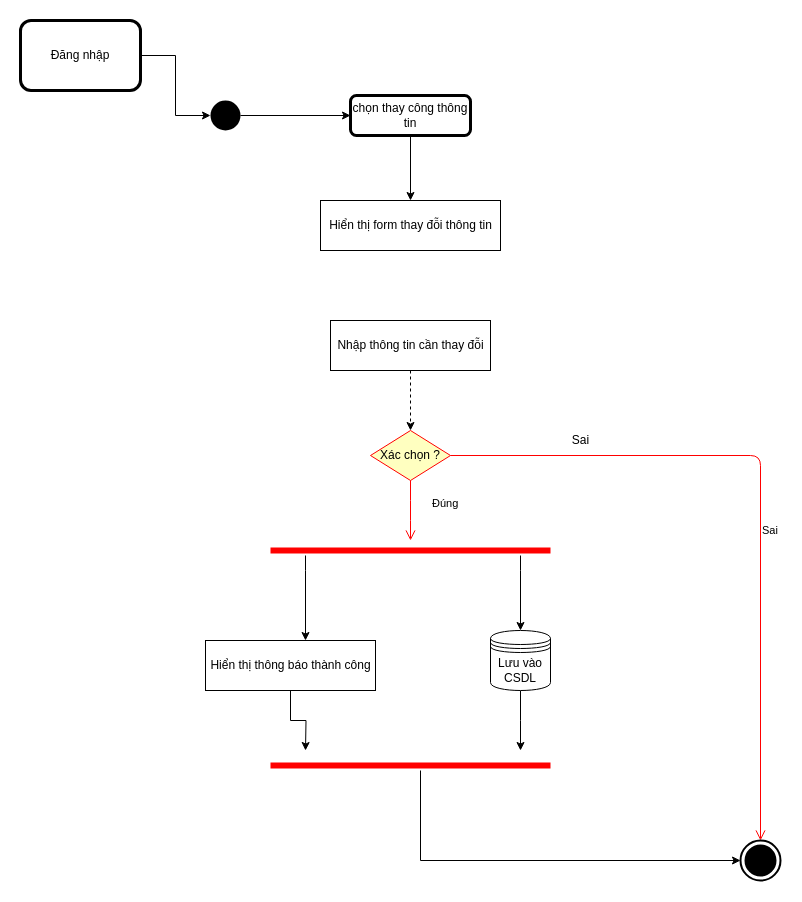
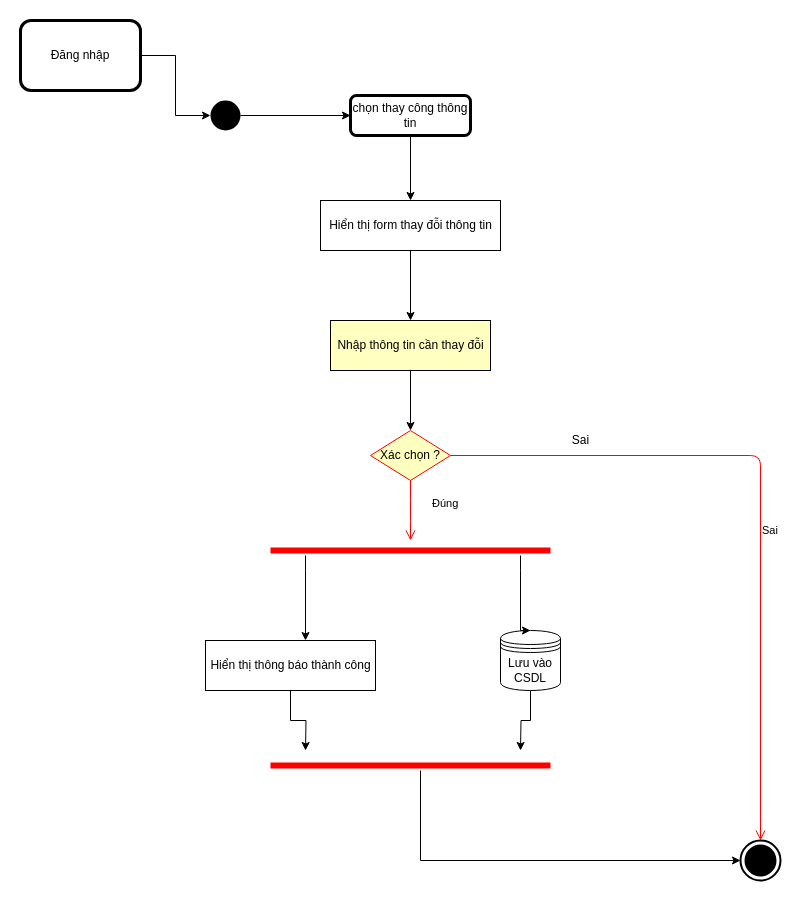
edge "Hiển thị form thay đỗi thông tin" -> "Nhập thông tin cần thay đỗi": added
node "Nhập thông tin cần thay đỗi": fillcolor #ffffff -> #ffffc0
edge "Nhập thông tin cần thay đỗi" -> "Xác chọn ?": style dashed -> solid
node "Lưu vào CSDL": moved (521, 661) -> (531, 661)
